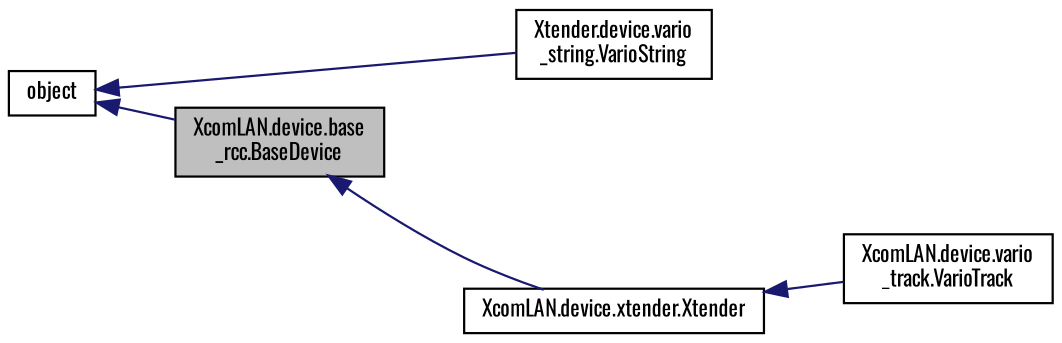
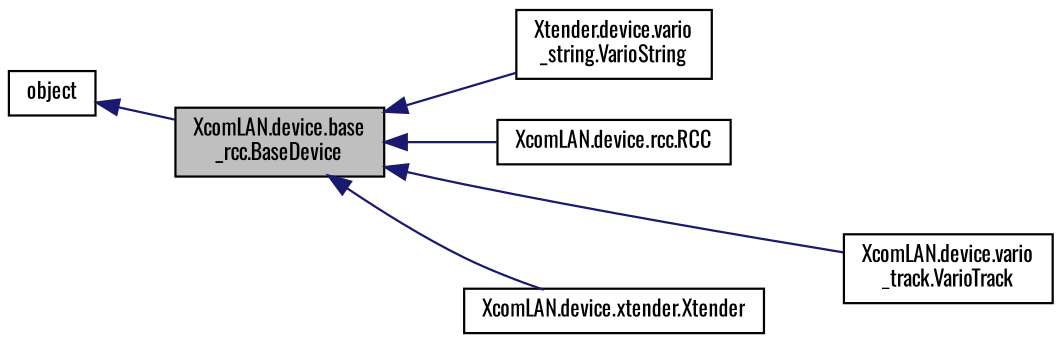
edge "Xtender.device.vario _string.VarioString" -> "object": now "Xtender.device.vario _string.VarioString" -> "XcomLAN.device.base _rcc.BaseDevice"
node "XcomLAN.device.rcc.RCC": added
edge "XcomLAN.device.vario _track.VarioTrack" -> "XcomLAN.device.xtender.Xtender": now "XcomLAN.device.vario _track.VarioTrack" -> "XcomLAN.device.base _rcc.BaseDevice"
